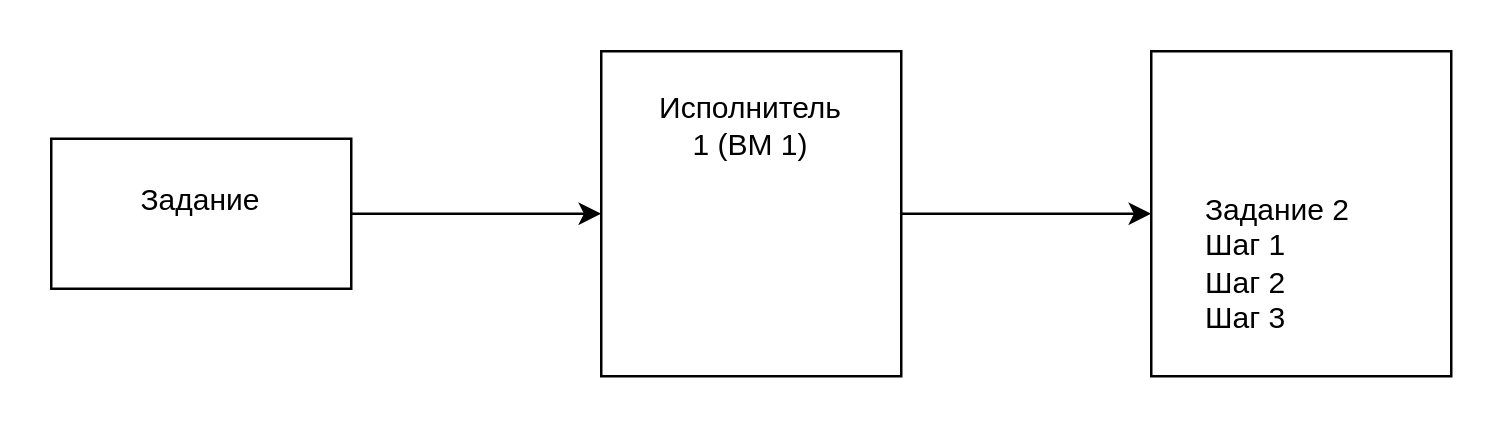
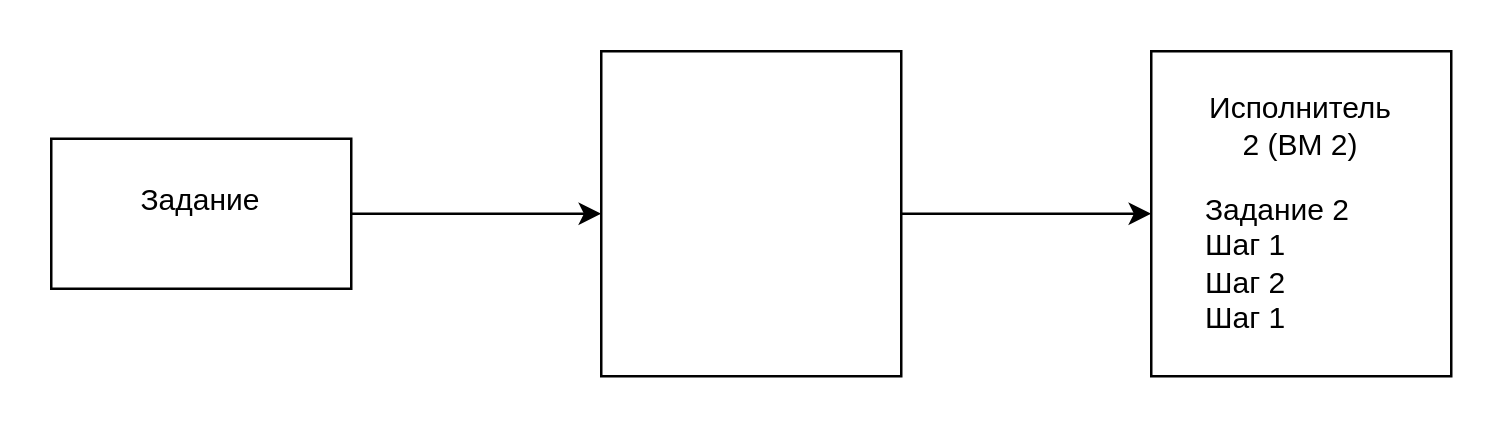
node "Исполнитель 1 (ВМ 1)": removed
node "Исполнитель 2 (ВМ 2)": added
node "Задание 2 Шаг 1 Шаг 2 Шаг 3": label "Задание 2 Шаг 1 Шаг 2 Шаг 3" -> "Задание 2 Шаг 1 Шаг 2 Шаг 1"
